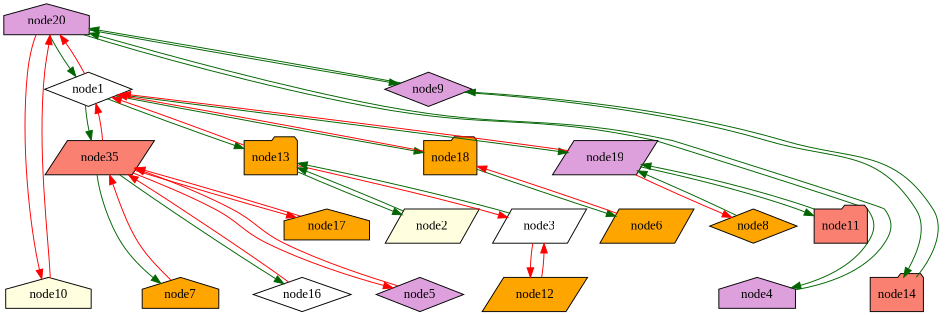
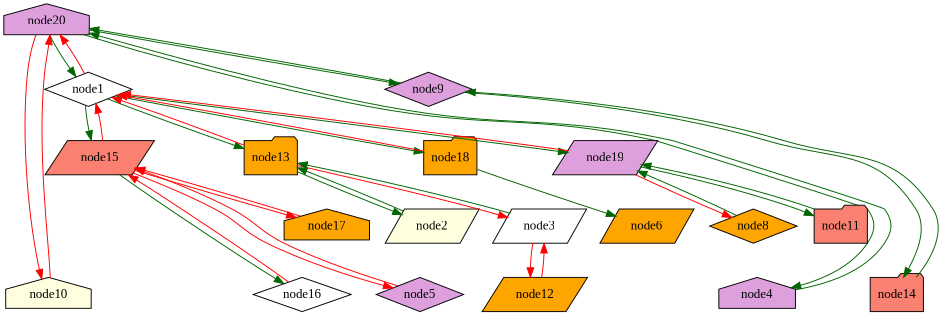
node "node35": label "node35" -> "node15"
edge "node6" -> "node18": removed
node "node7": removed
